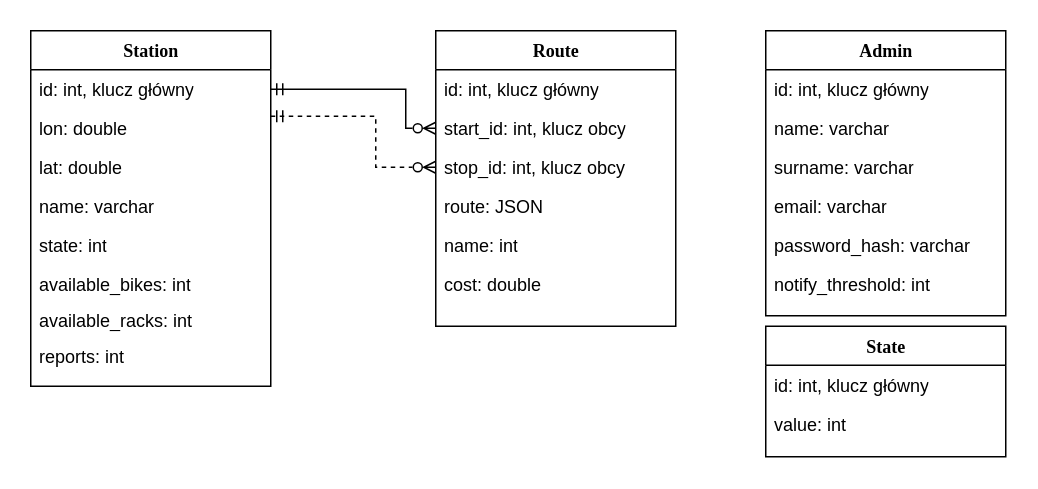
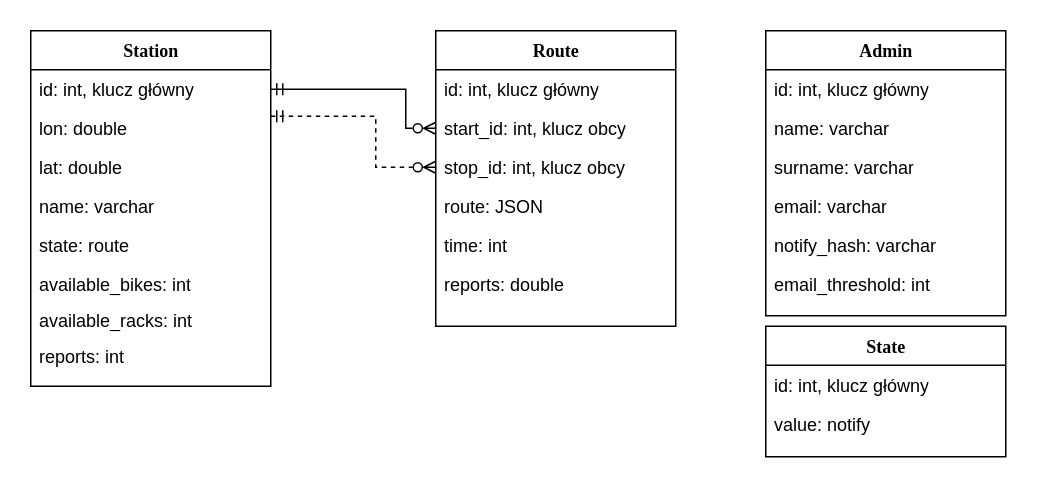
node "state: int": label "state: int" -> "state: route"
node "name: int": label "name: int" -> "time: int"
node "password_hash: varchar": label "password_hash: varchar" -> "notify_hash: varchar"
node "cost: double": label "cost: double" -> "reports: double"
node "notify_threshold: int": label "notify_threshold: int" -> "email_threshold: int"
node "value: int": label "value: int" -> "value: notify"
